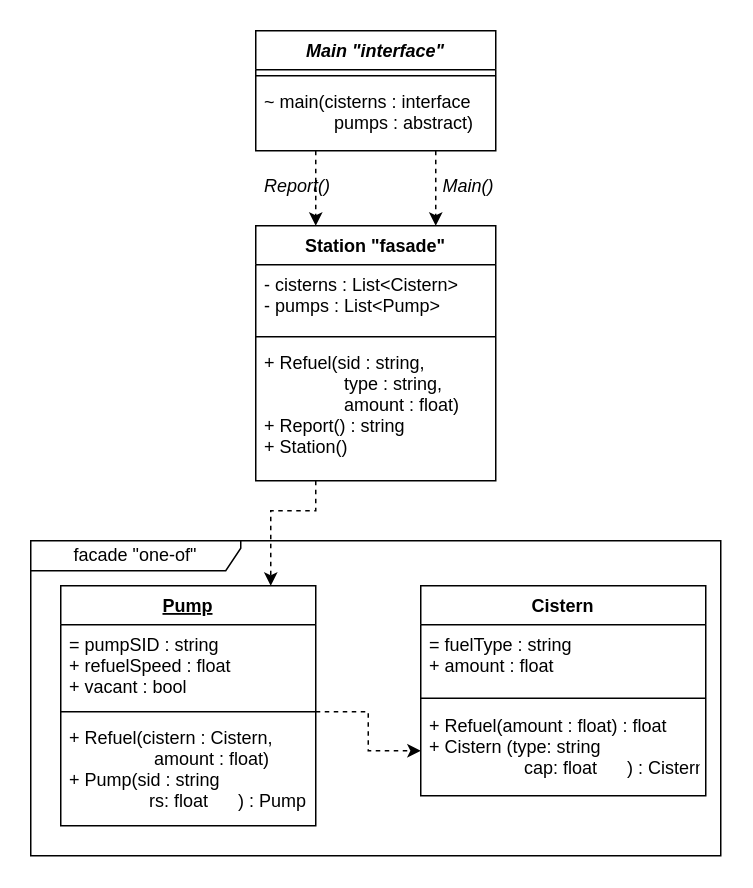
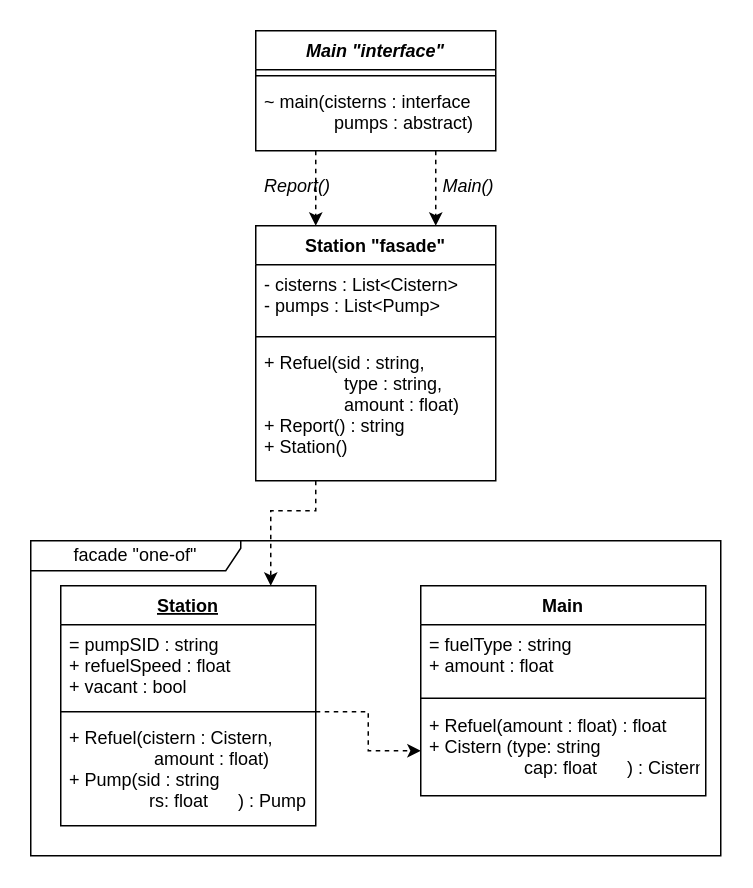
node "Pump": label "Pump" -> "Station"
node "Cistern": label "Cistern" -> "Main"
